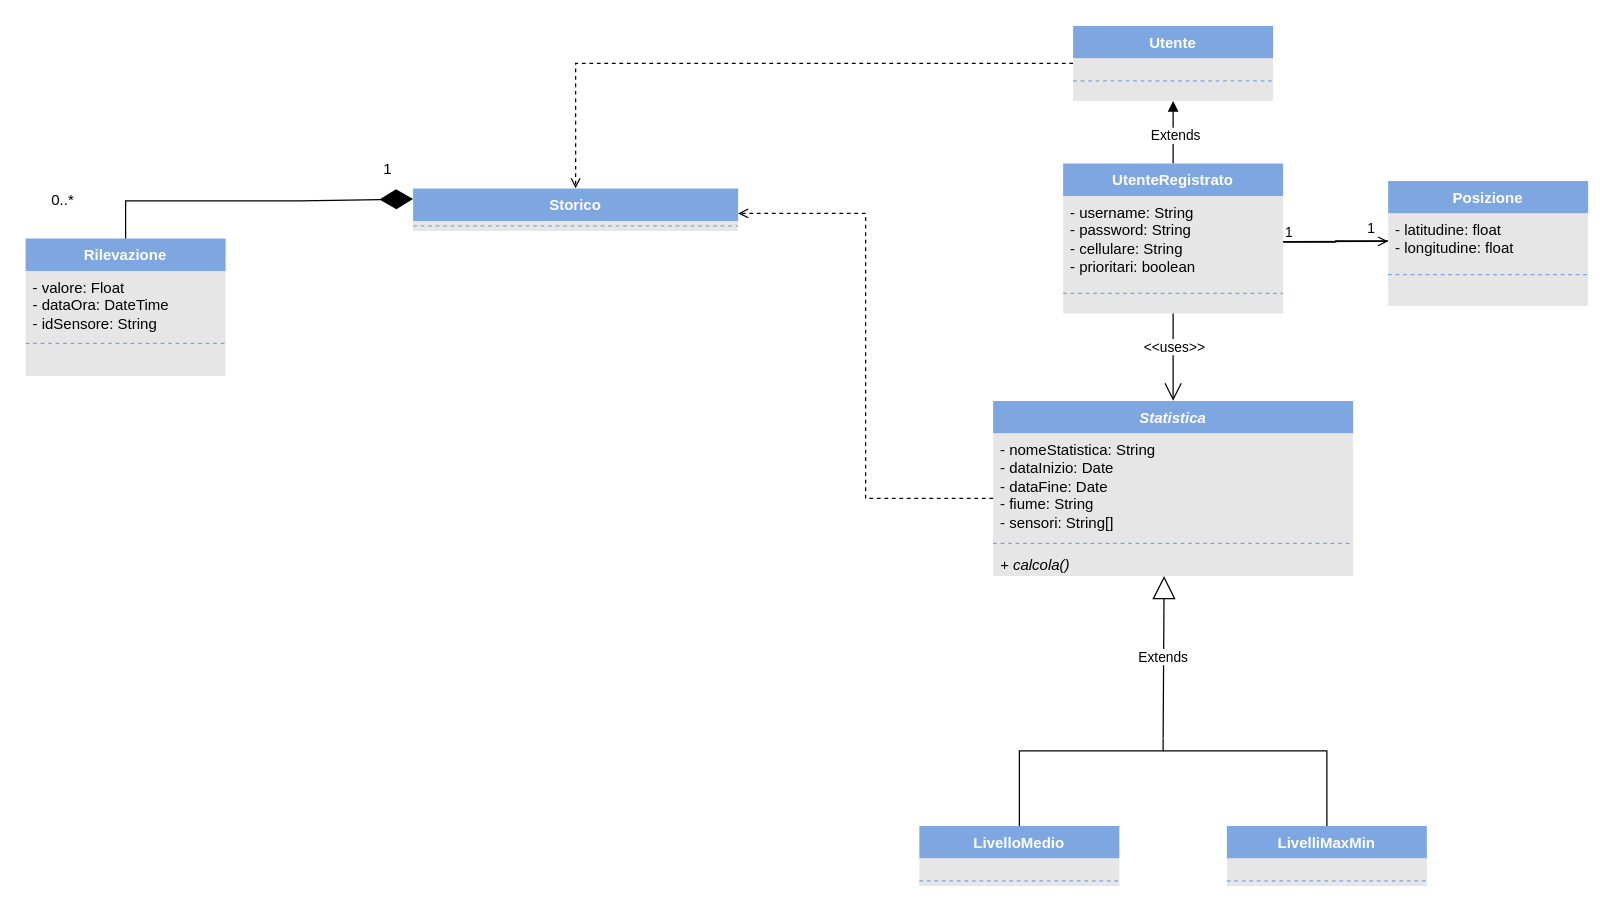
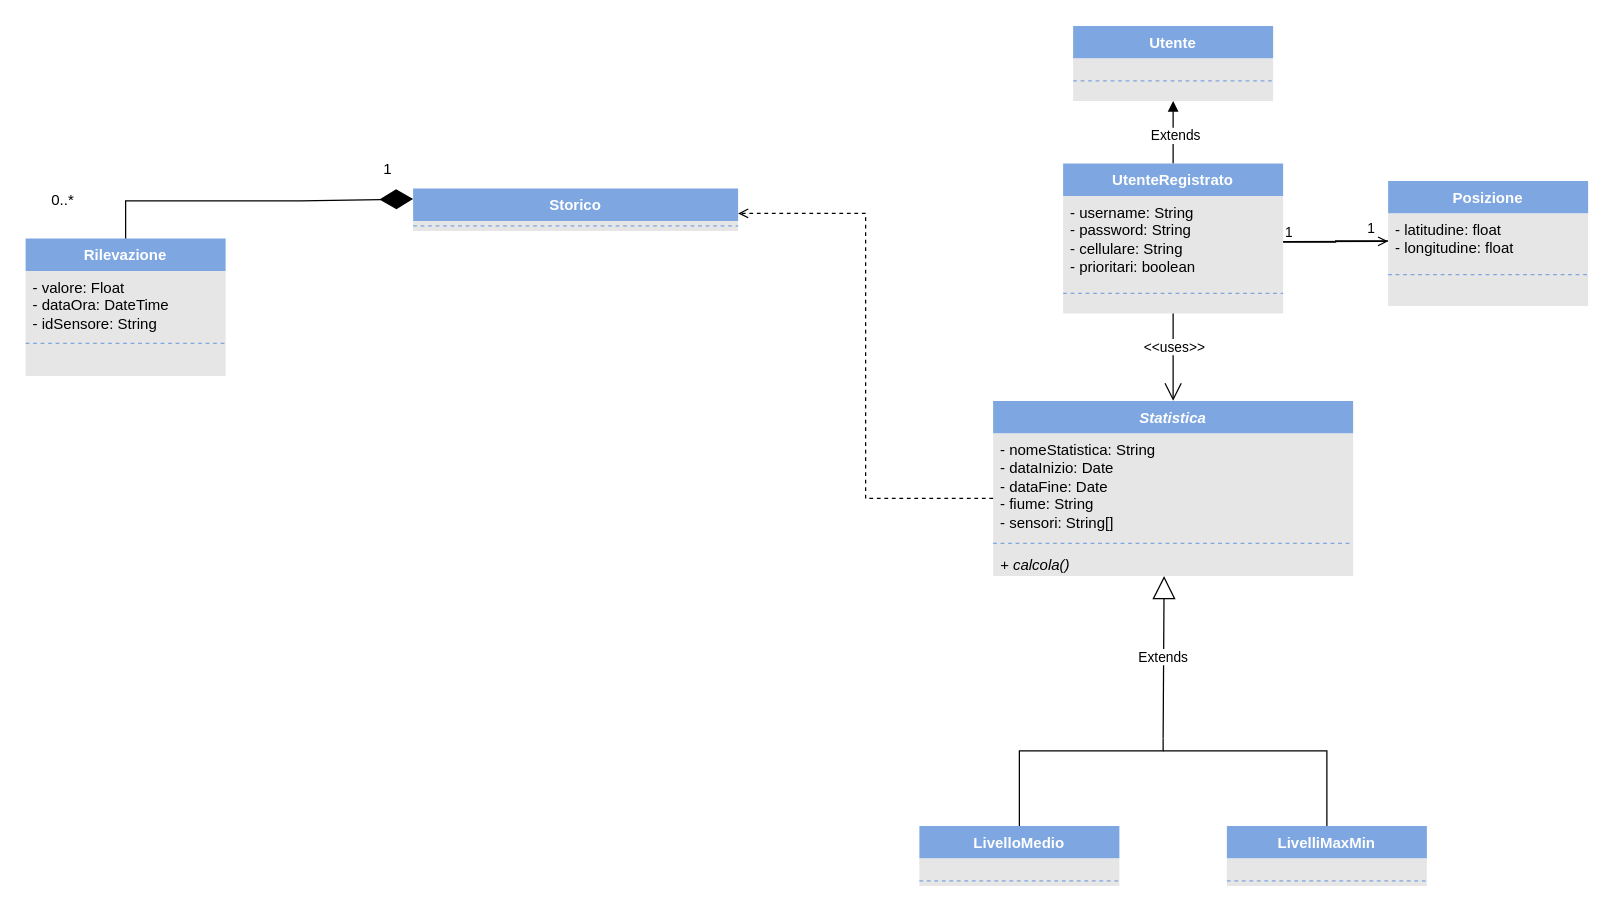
edge "Utente" -> "Storico": removed
